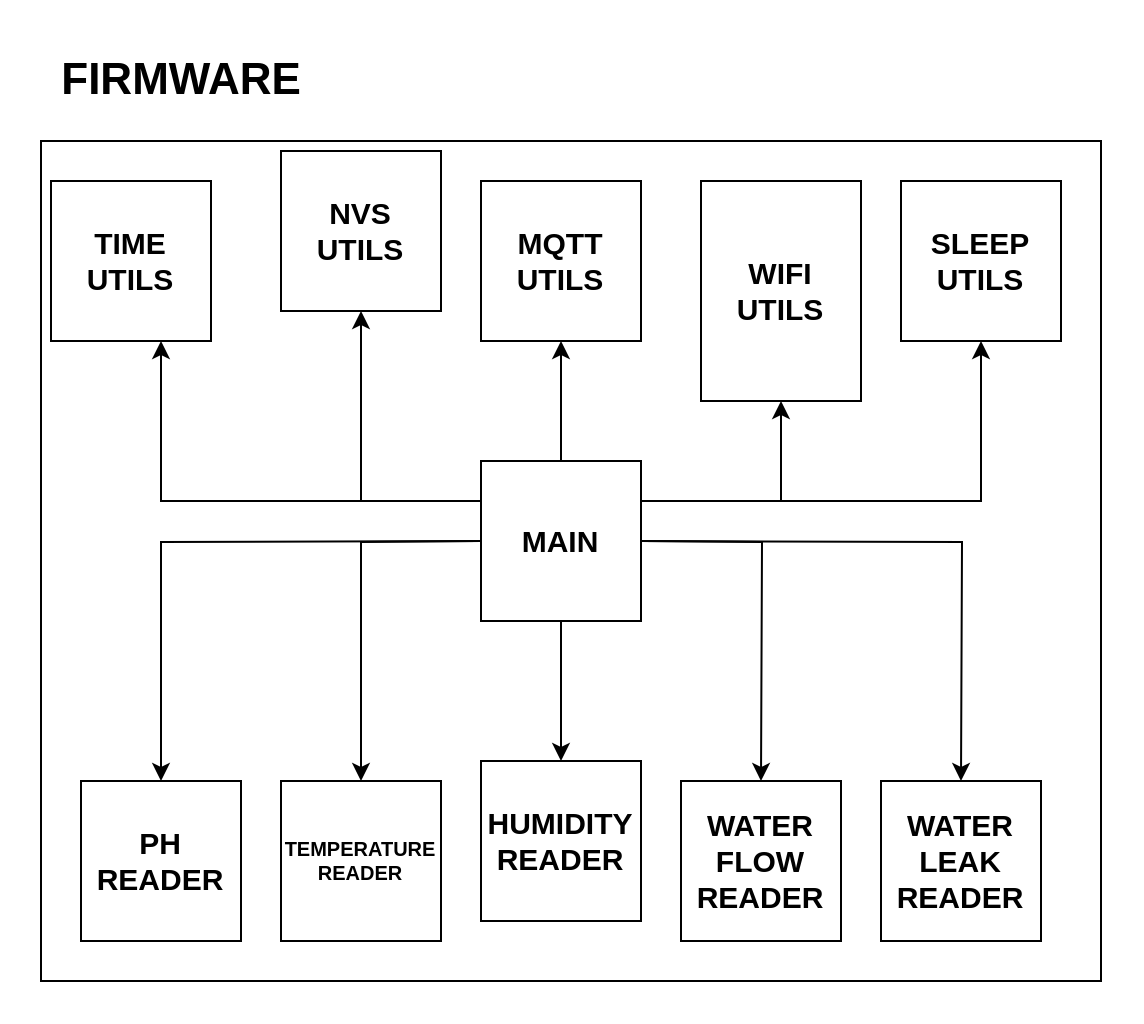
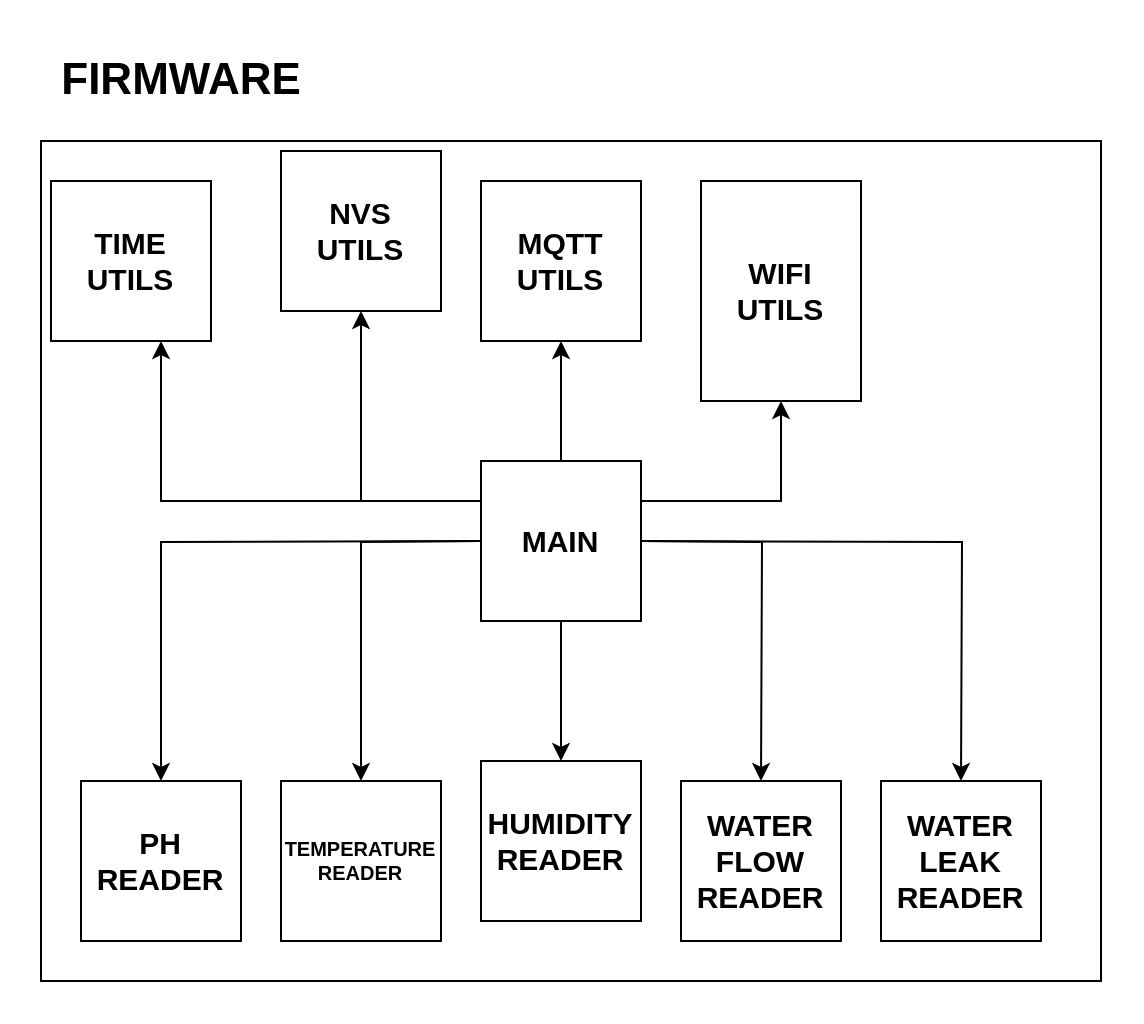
node "SLEEP UTILS": removed
edge "MAIN" -> "SLEEP UTILS": removed
